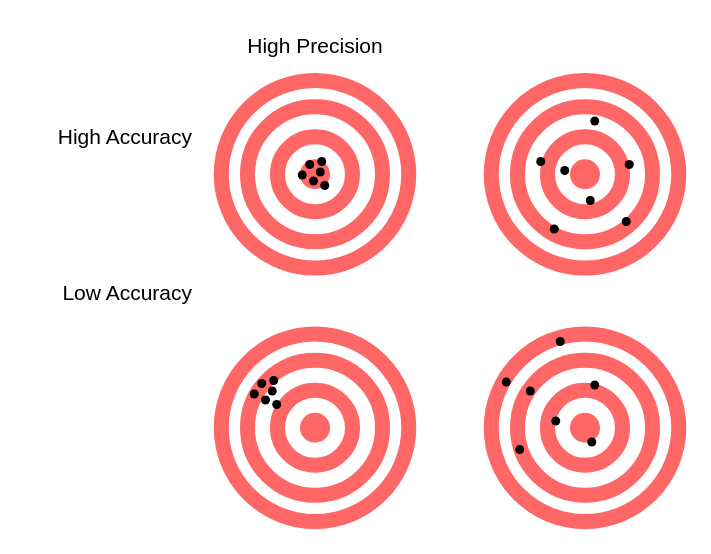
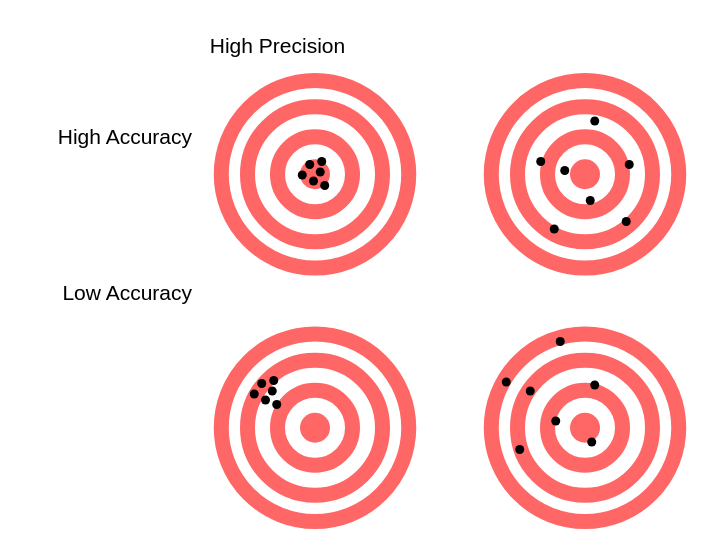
node "High Precision": moved (315, 46) -> (278, 46)
